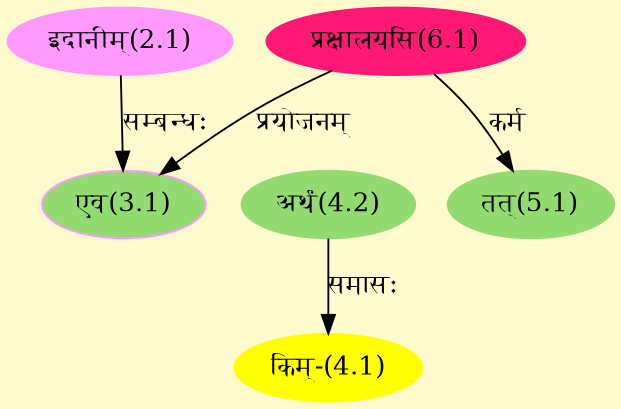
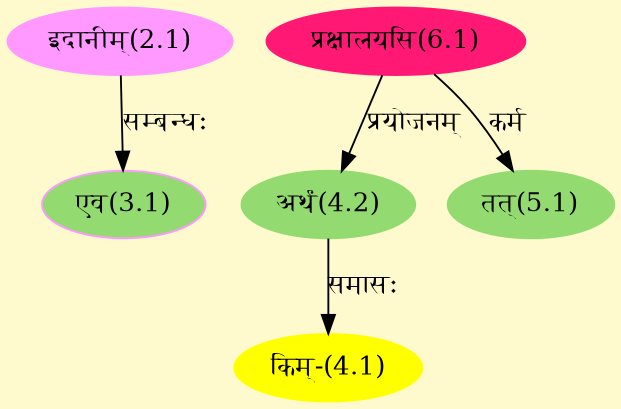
edge "प्रक्षालयसि(6.1)" -> "एव(3.1)": now "प्रक्षालयसि(6.1)" -> "अर्थं(4.2)"
